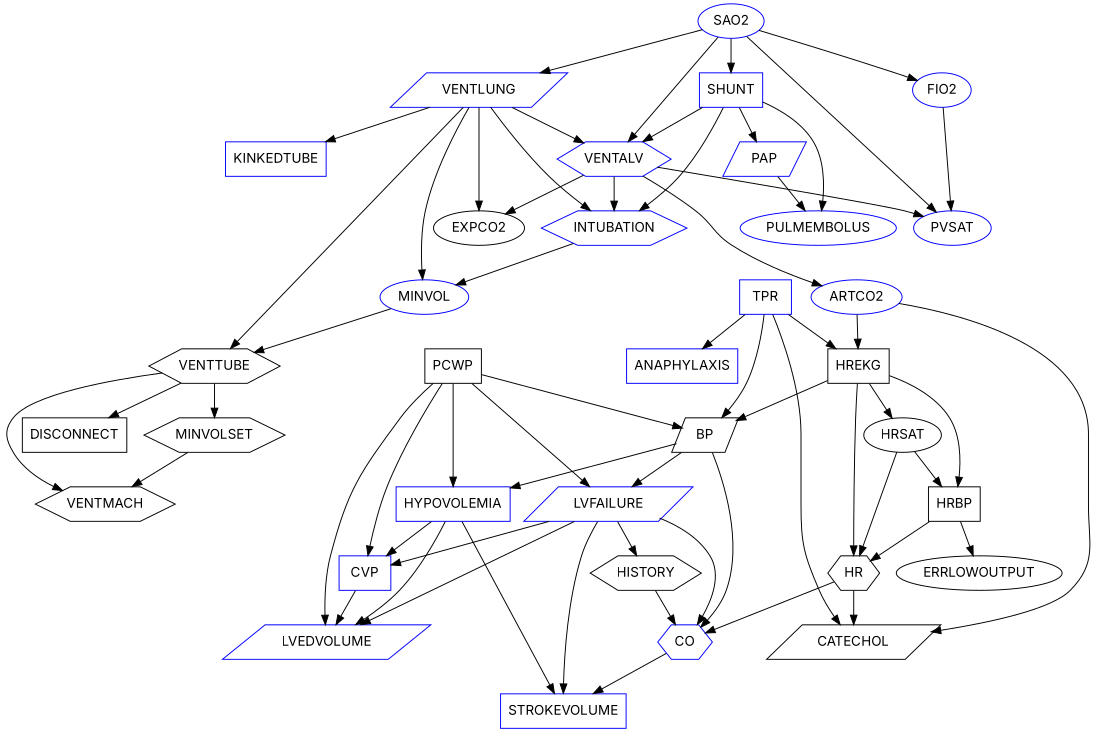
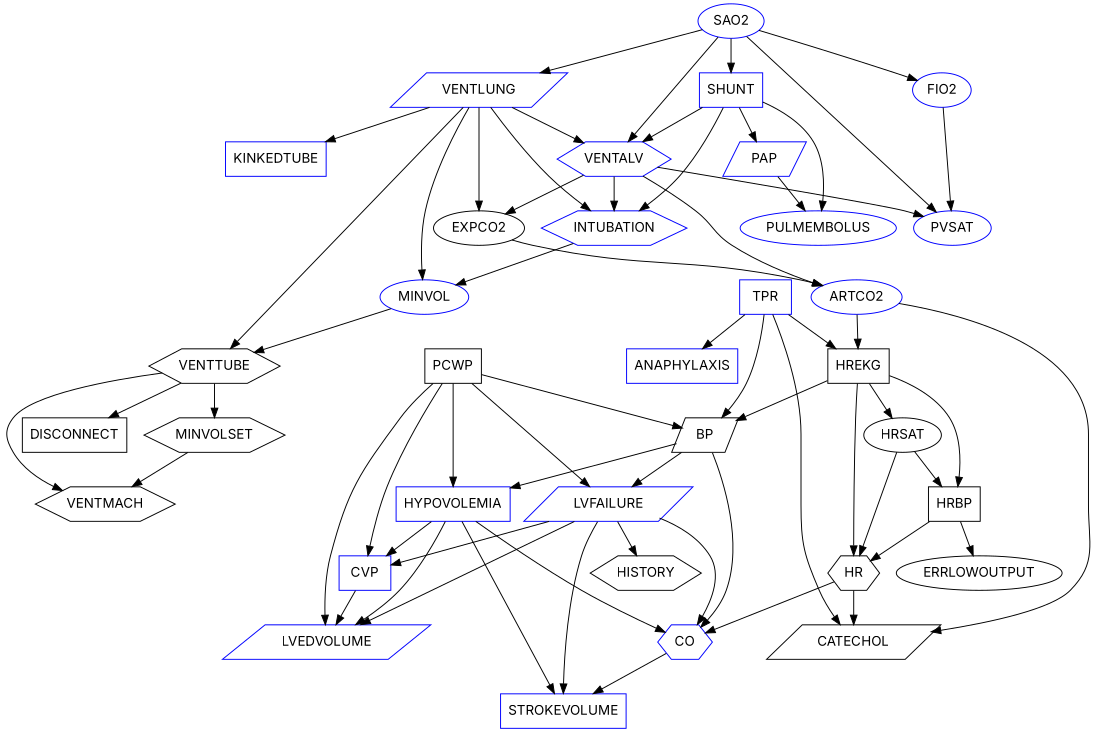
edge "EXPCO2" -> "ARTCO2": added
edge "HISTORY" -> "CO": now "HYPOVOLEMIA" -> "CO"
